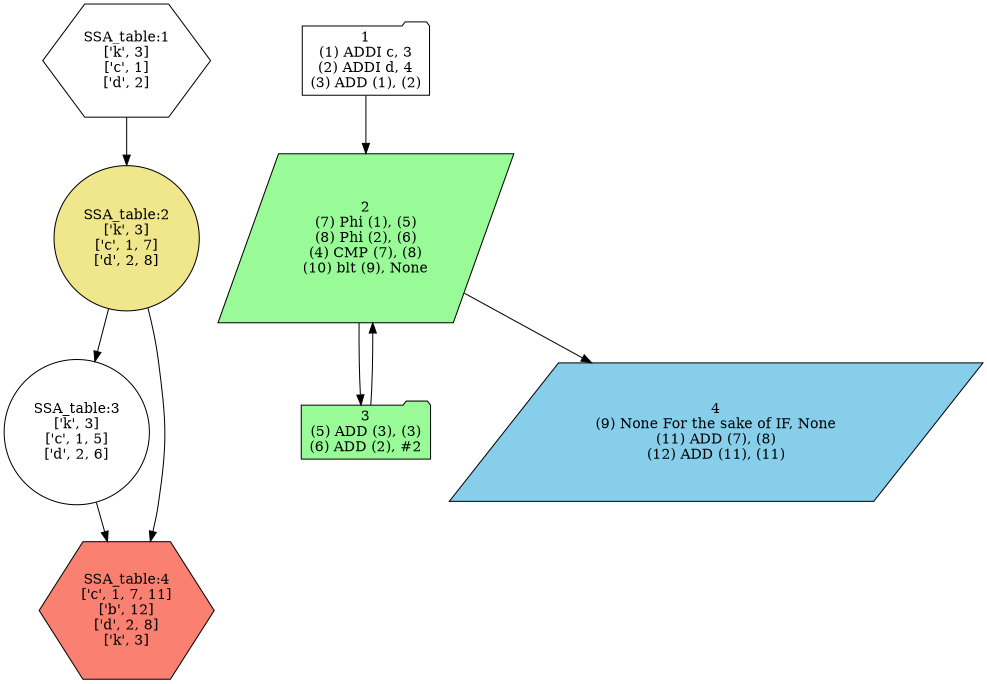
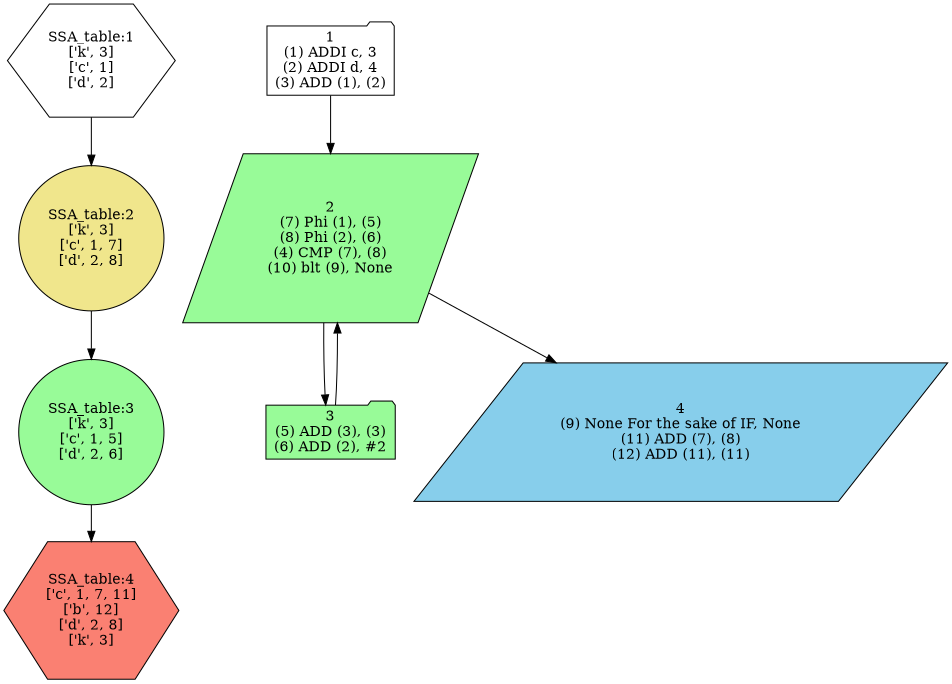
edge "SSA_table:2 ['k', 3] ['c', 1, 7] ['d', 2, 8]" -> "SSA_table:4 ['c', 1, 7, 11] ['b', 12] ['d', 2, 8] ['k', 3]": removed
node "SSA_table:3 ['k', 3] ['c', 1, 5] ['d', 2, 6]": fillcolor white -> palegreen
